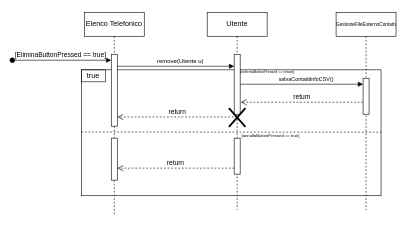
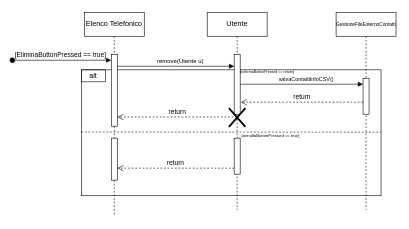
node "true": label "true" -> "alt"
